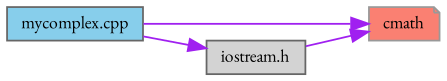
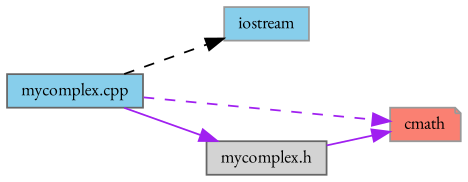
edge "mycomplex.cpp" -> "cmath": style solid -> dashed
node "iostream": added
node "iostream.h": label "iostream.h" -> "mycomplex.h"
